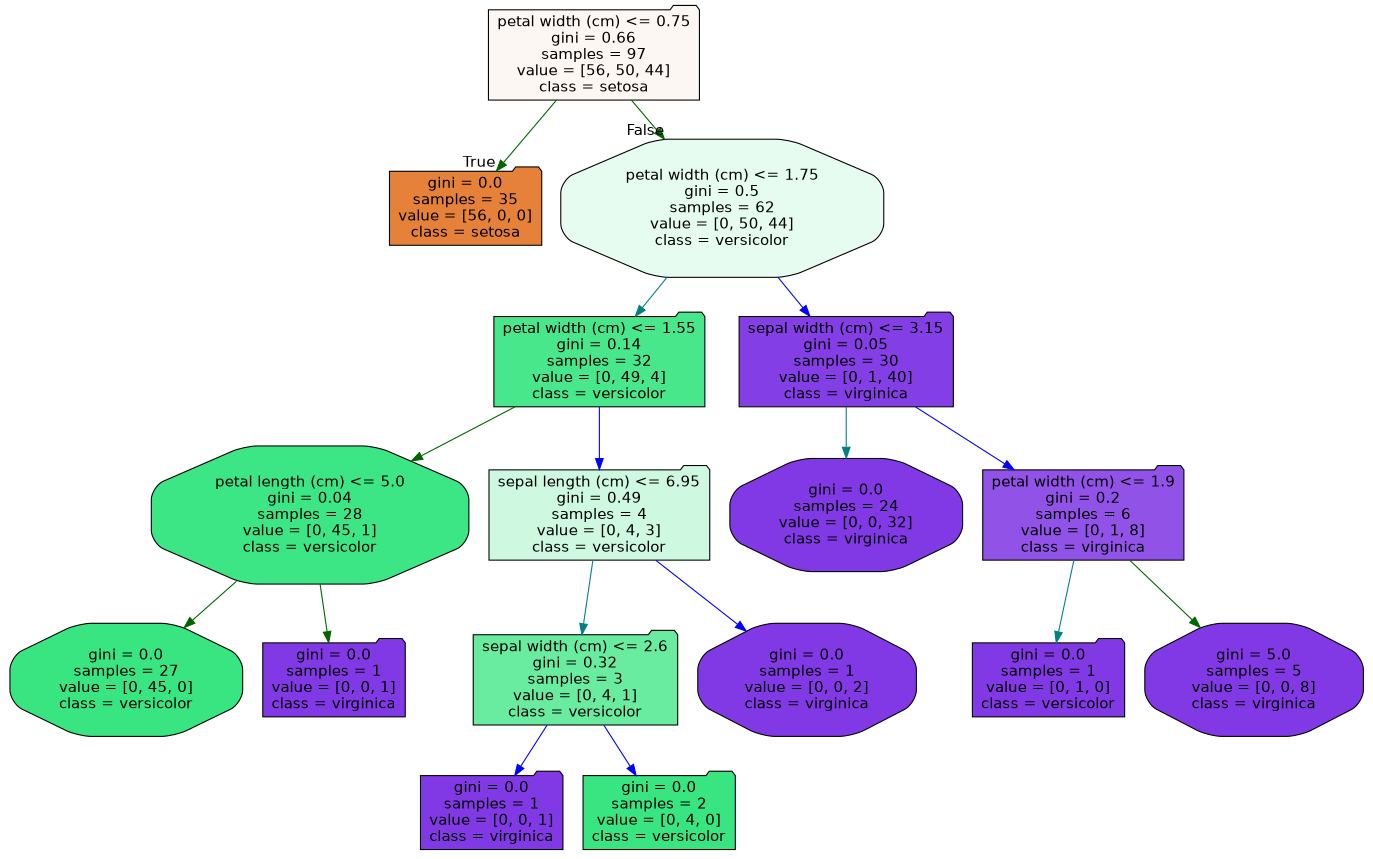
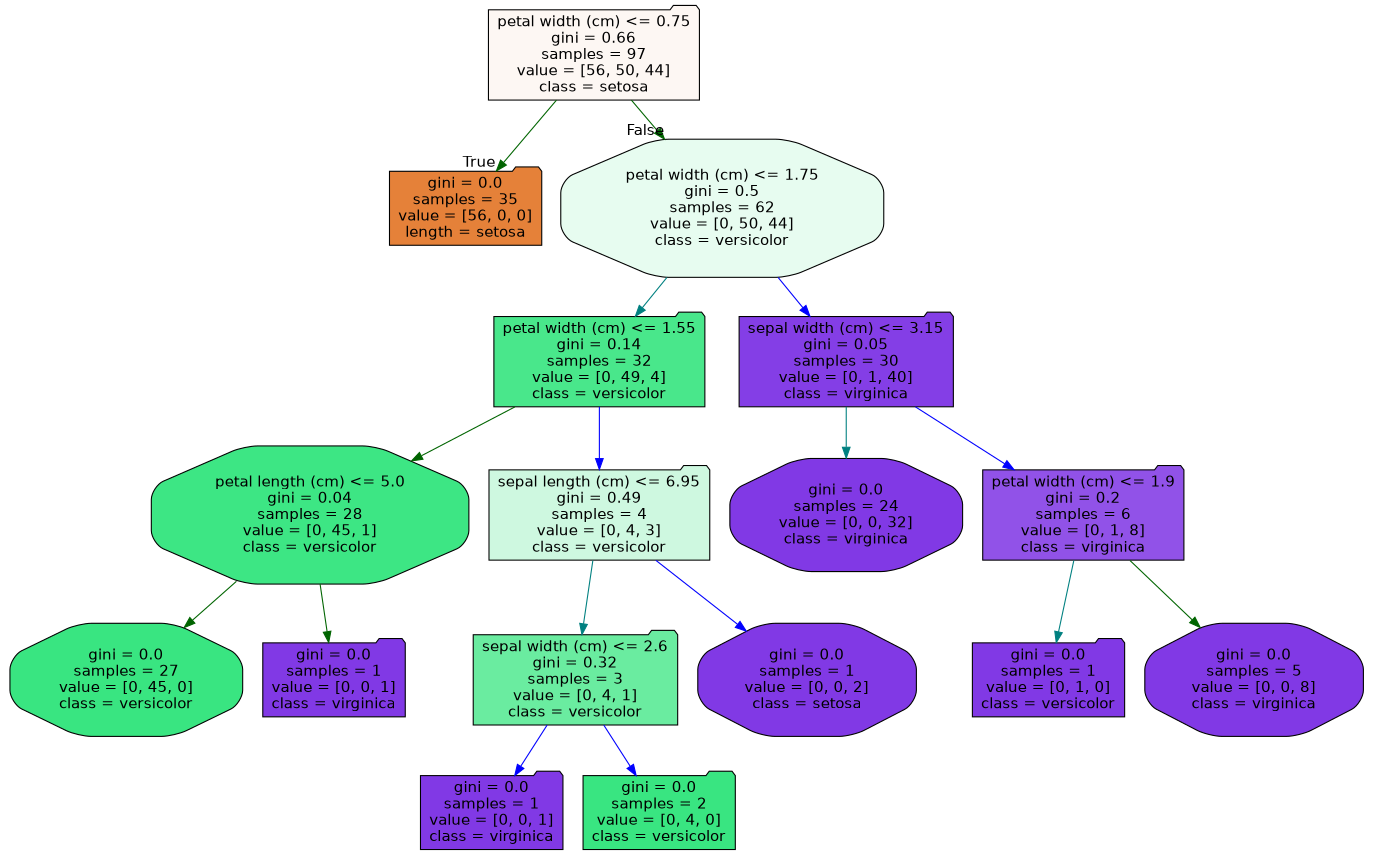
node "gini = 0.0 samples = 35 value = [56, 0, 0] class = setosa": label "gini = 0.0 samples = 35 value = [56, 0, 0] class = setosa" -> "gini = 0.0 samples = 35 value = [56, 0, 0] length = setosa"
node "gini = 0.0 samples = 1 value = [0, 0, 2] class = virginica": label "gini = 0.0 samples = 1 value = [0, 0, 2] class = virginica" -> "gini = 0.0 samples = 1 value = [0, 0, 2] class = setosa"
node "gini = 5.0 samples = 5 value = [0, 0, 8] class = virginica": label "gini = 5.0 samples = 5 value = [0, 0, 8] class = virginica" -> "gini = 0.0 samples = 5 value = [0, 0, 8] class = virginica"
